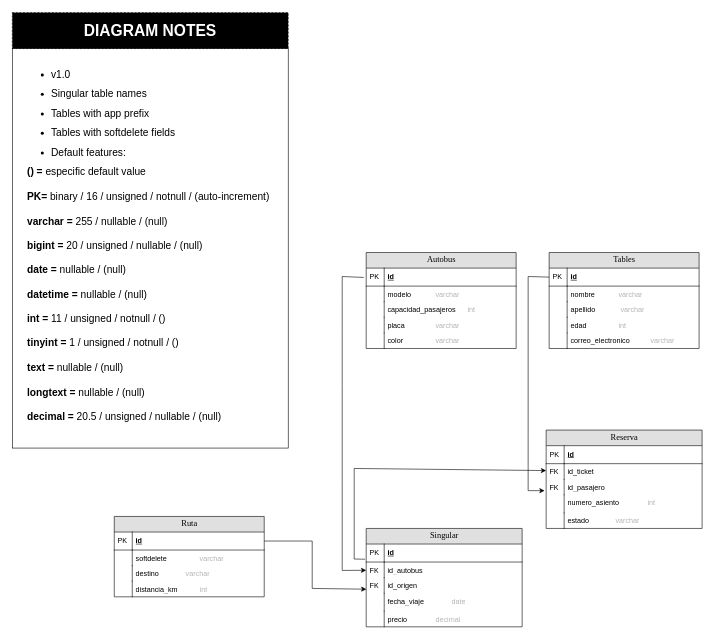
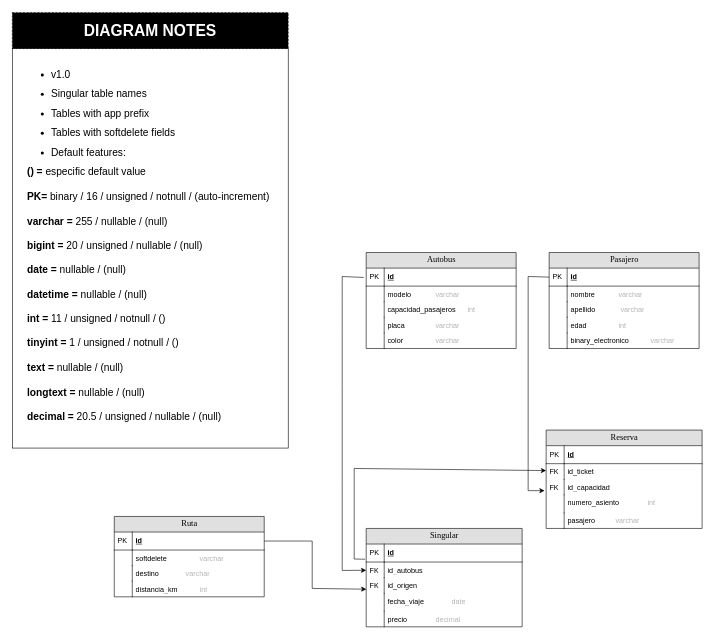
node "Tables": label "Tables" -> "Pasajero"
node "correo_electronico varchar": label "correo_electronico varchar" -> "binary_electronico varchar"
node "id_pasajero": label "id_pasajero" -> "id_capacidad"
node "estado varchar": label "estado varchar" -> "pasajero varchar"
